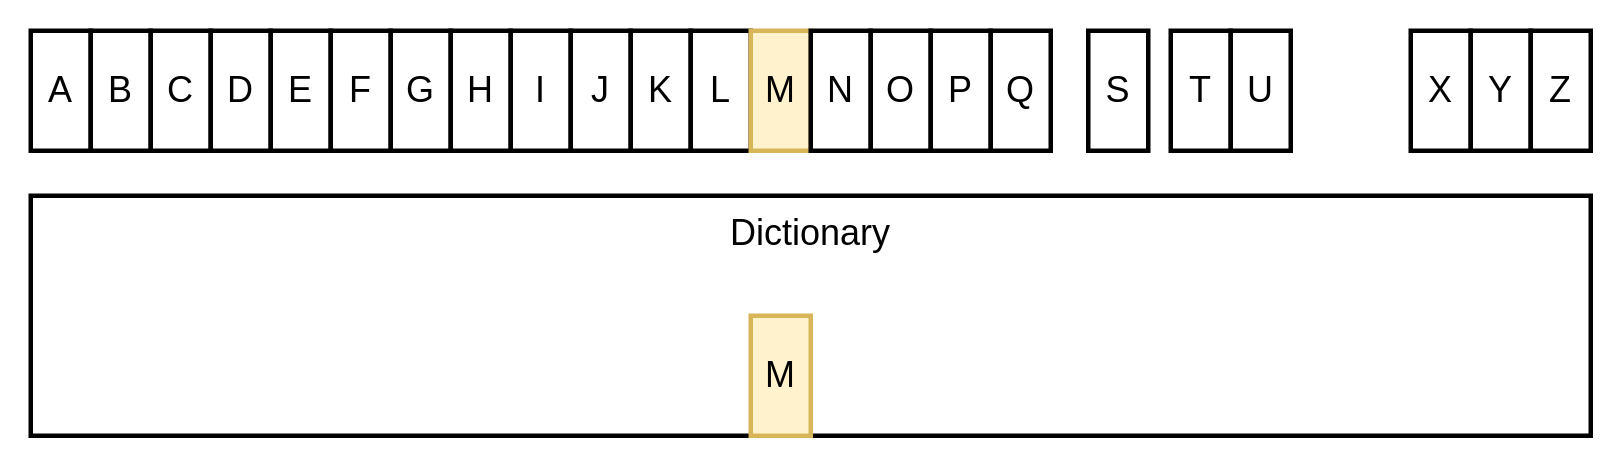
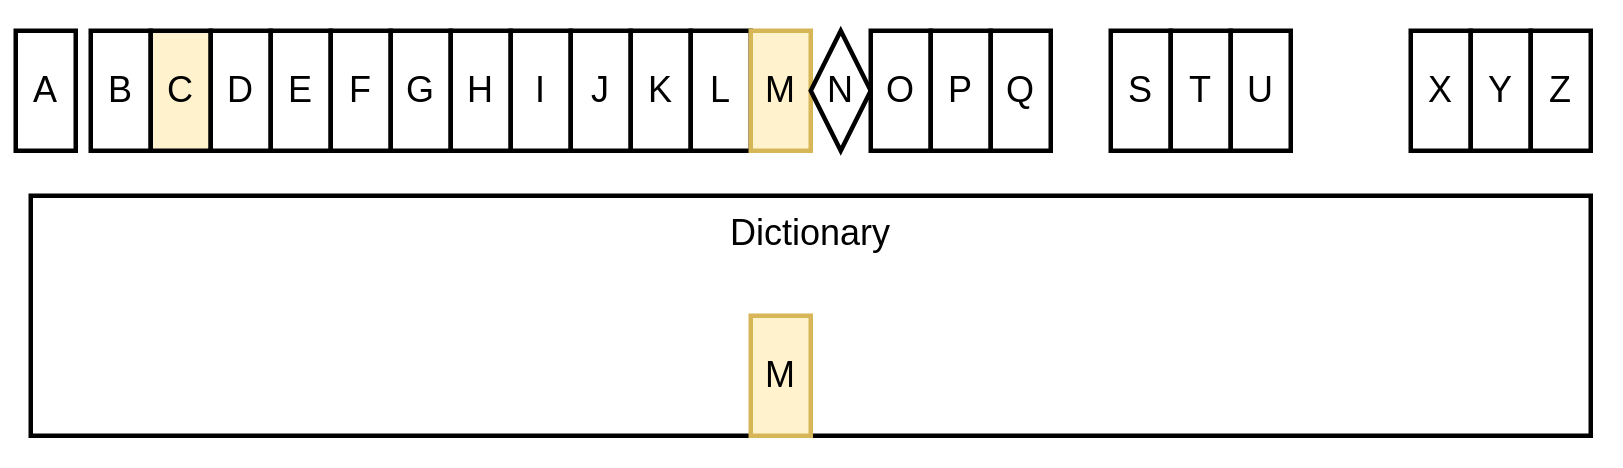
node "A": moved (61, 91) -> (46, 91)
node "C": fillcolor #ffffff -> #fff2cc
node "N": shape rectangle -> diamond
node "S": moved (1118, 91) -> (1141, 91)
